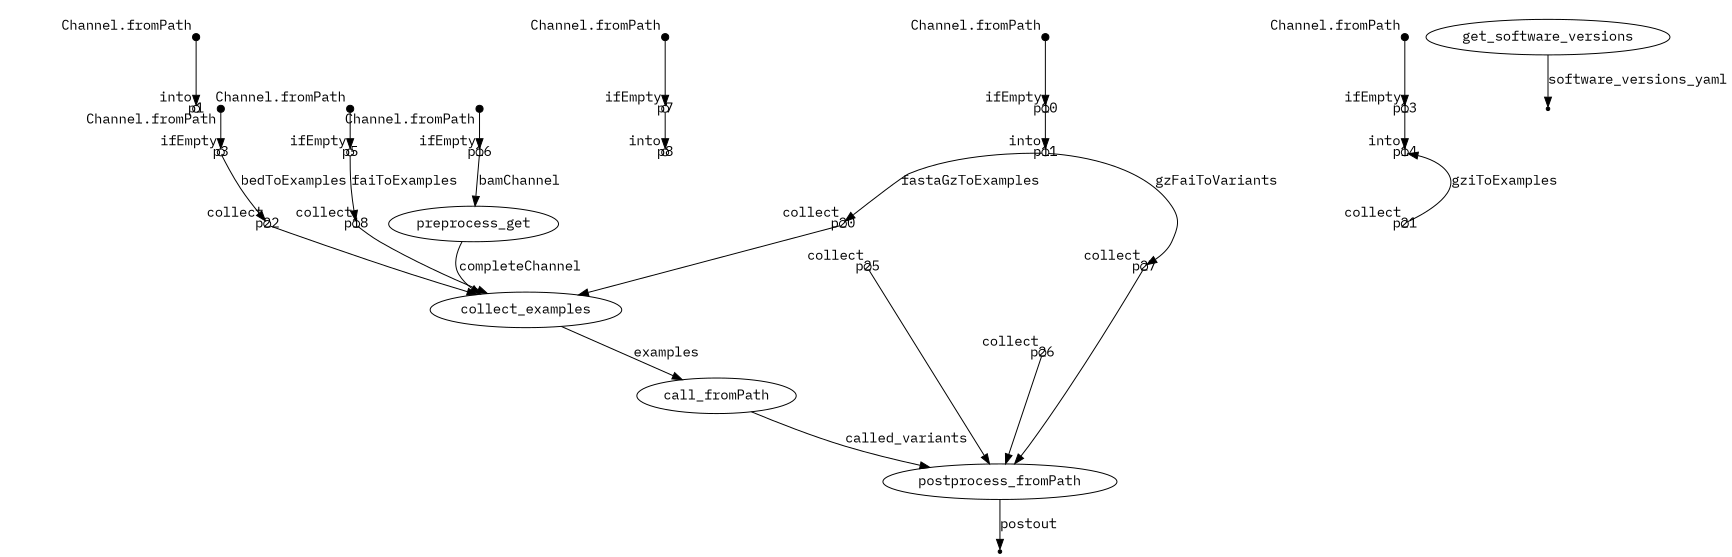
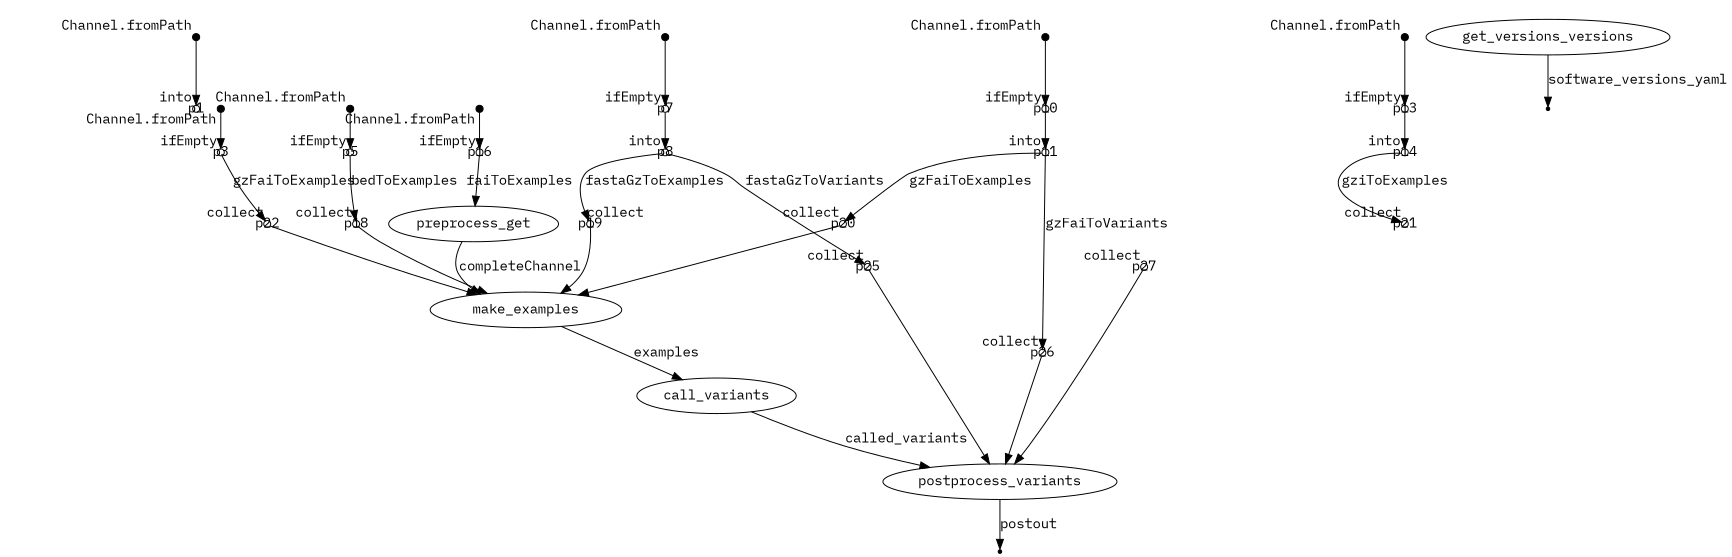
node "get_software_versions": label "get_software_versions" -> "get_versions_versions"
edge "p3 ifEmpty" -> "p22 collect": label "bedToExamples" -> "gzFaiToExamples"
edge "p5 ifEmpty" -> "p18 collect": label "faiToExamples" -> "bedToExamples"
edge "p16 ifEmpty" -> "preprocess_get": label "bamChannel" -> "faiToExamples"
edge "p11 into" -> "p20 collect": label "fastaGzToExamples" -> "gzFaiToExamples"
edge "p11 into" -> "p27 collect": now "p11 into" -> "p26 collect"
edge "p21 collect" -> "p14 into": reversed
edge "p8 into" -> "p25 collect": added, label "fastaGzToVariants"
node "p19 collect": added
node "collect_examples": label "collect_examples" -> "make_examples"
node "call_fromPath": label "call_fromPath" -> "call_variants"
node "postprocess_fromPath": label "postprocess_fromPath" -> "postprocess_variants"
